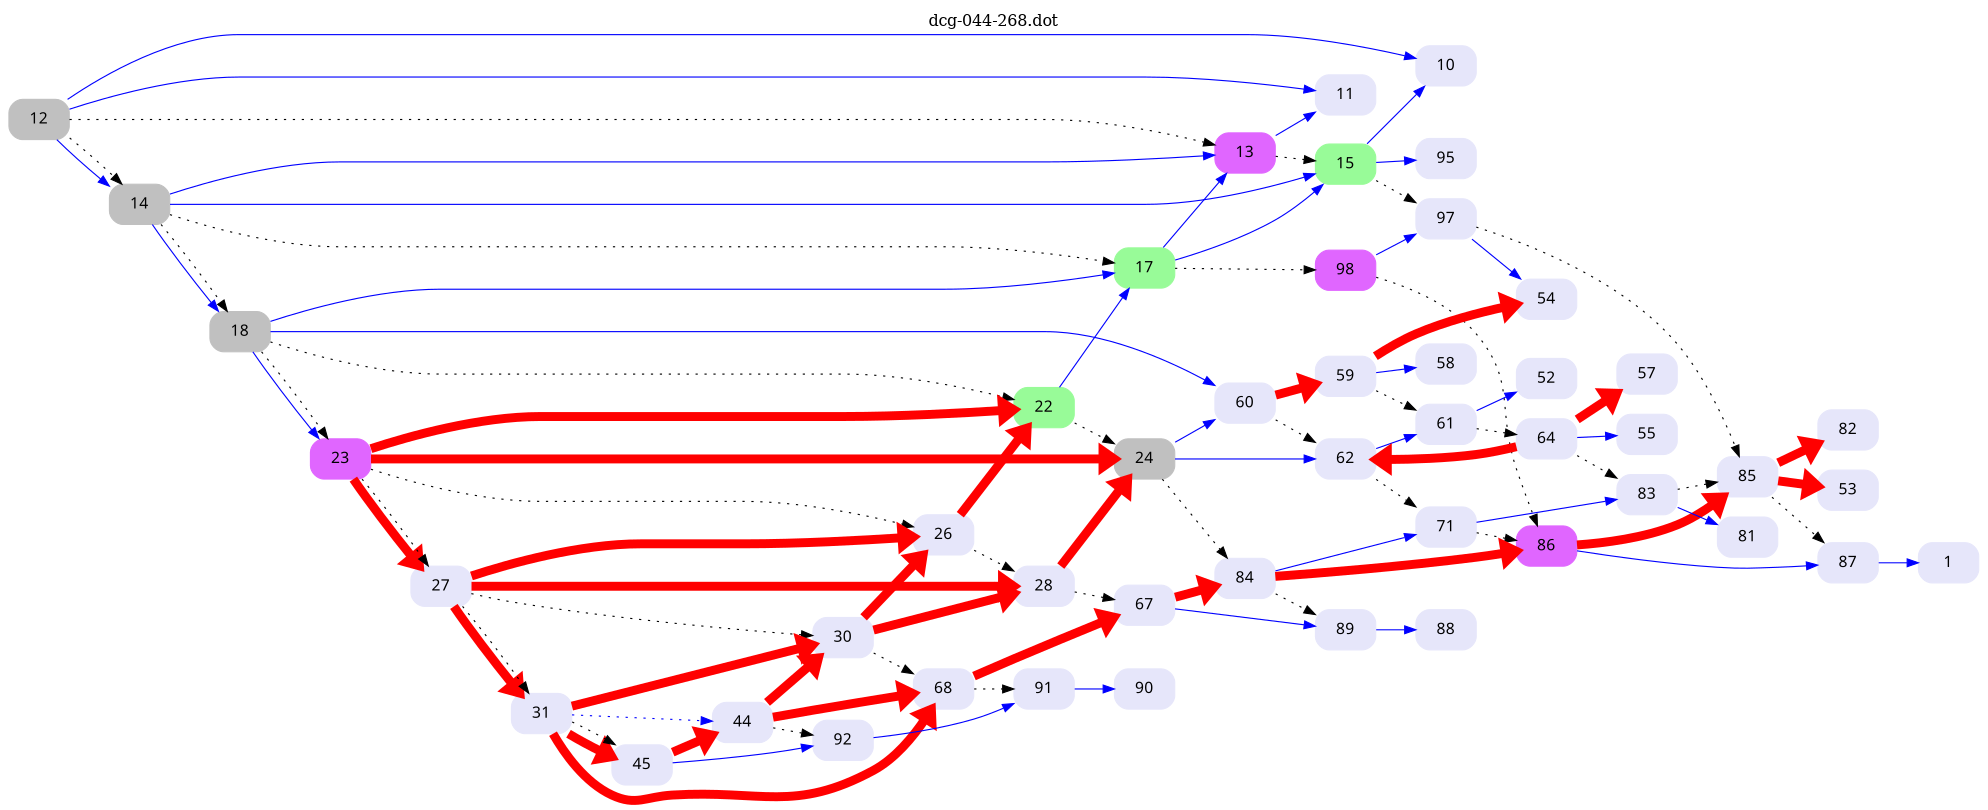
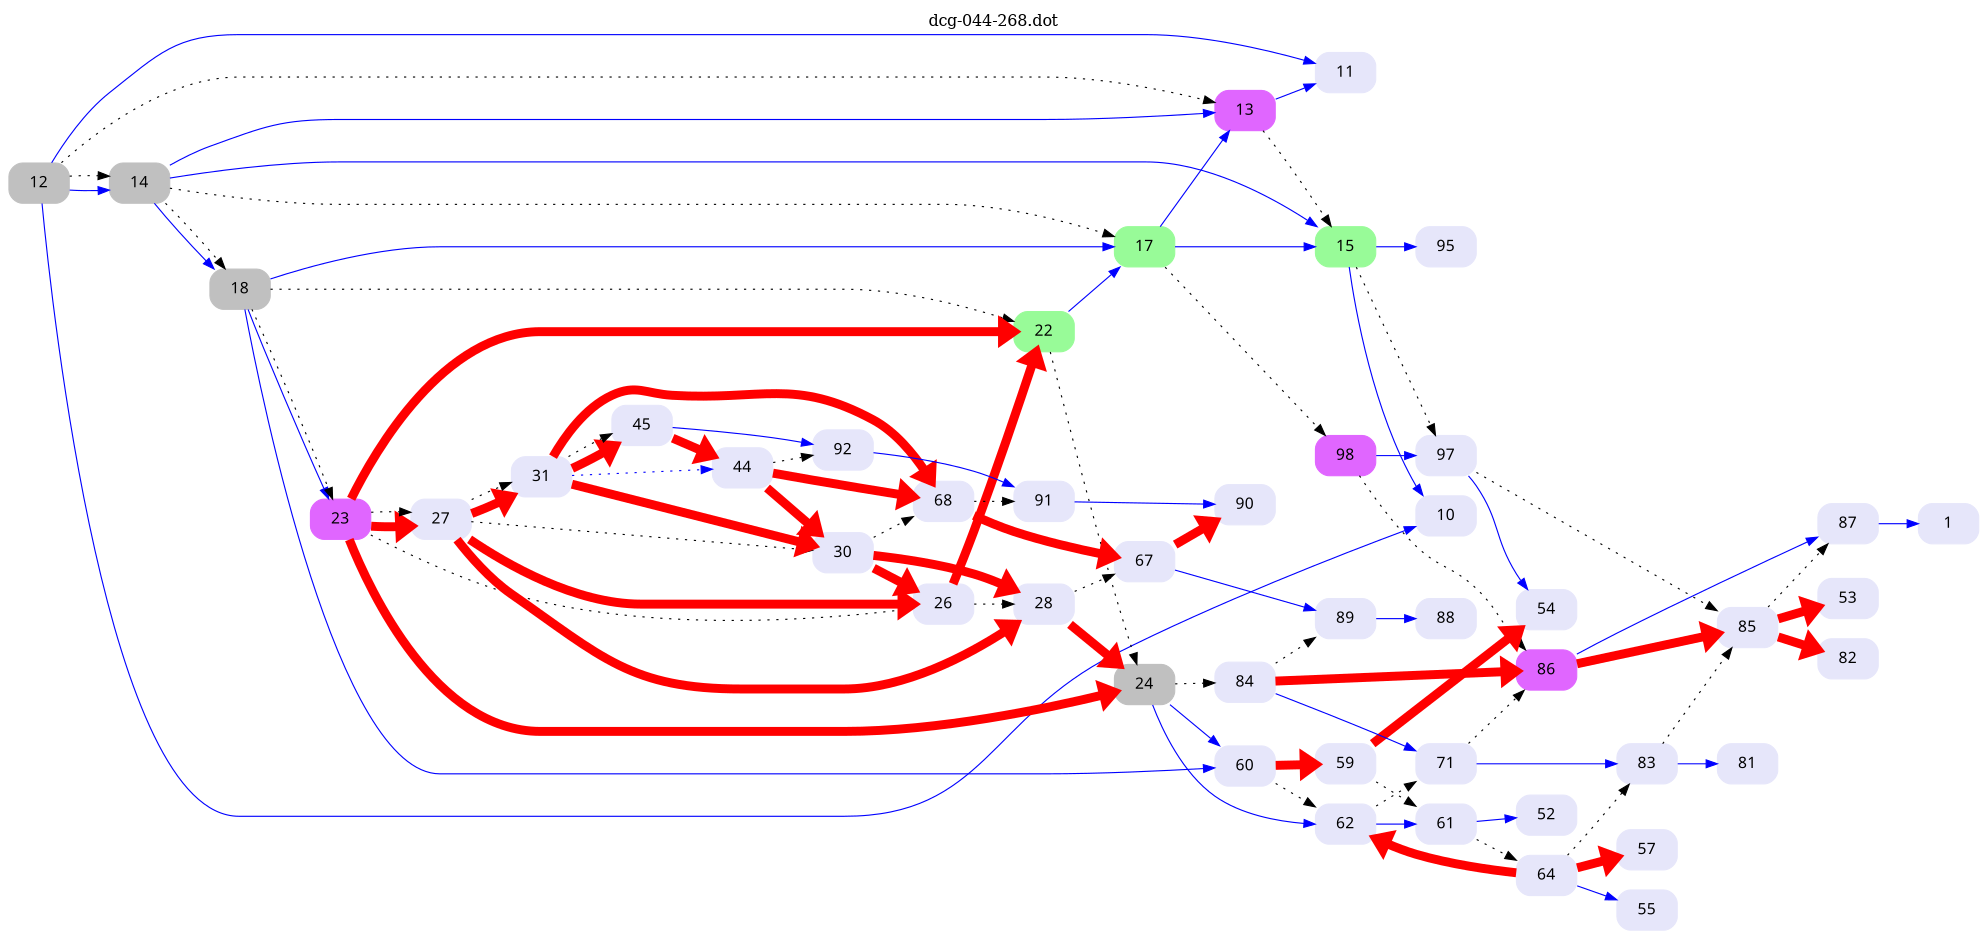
node "58": removed
edge "67" -> "84": now "67" -> "90"
